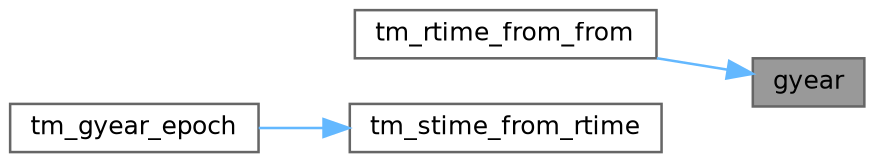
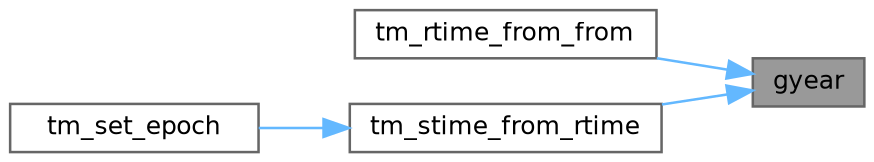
edge "tm_stime_from_rtime" -> "gyear": added
node "tm_gyear_epoch": label "tm_gyear_epoch" -> "tm_set_epoch"
